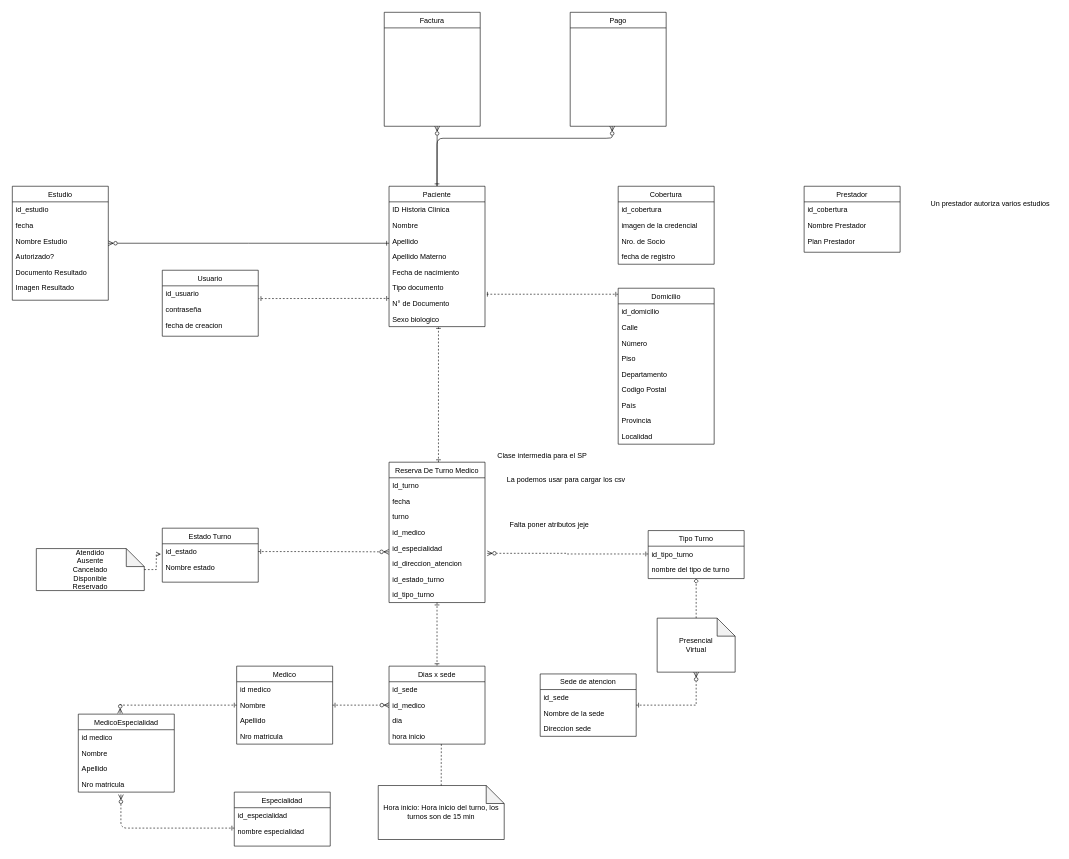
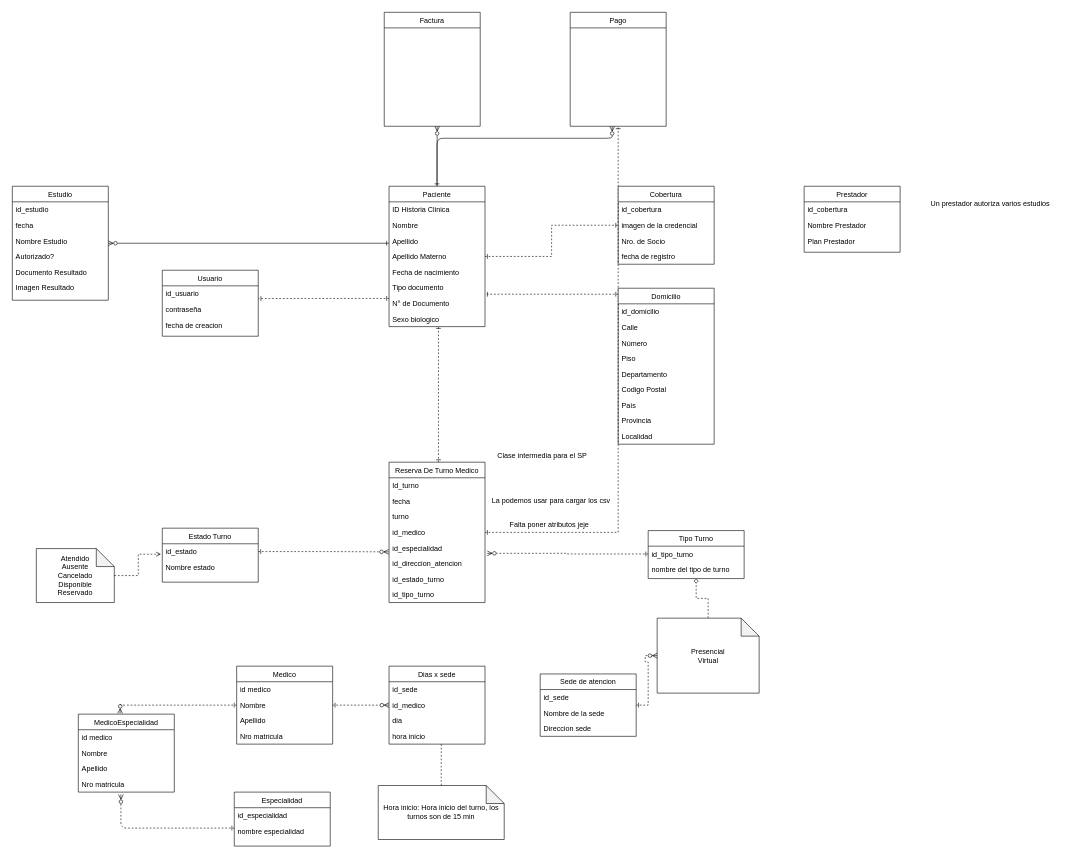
edge "imagen de la credencial" -- "Apellido Materno": added
node "La podemos usar para cargar los csv": moved (566, 480) -> (551, 501)
node "Atendido Ausente Cancelado Disponible Reservado": size 108x42 -> 78x54
edge "Reserva De Turno Medico" -- "Dias x sede": now "Reserva De Turno Medico" -- "Pago"
node "Presencial Virtual": size 78x54 -> 102x75
